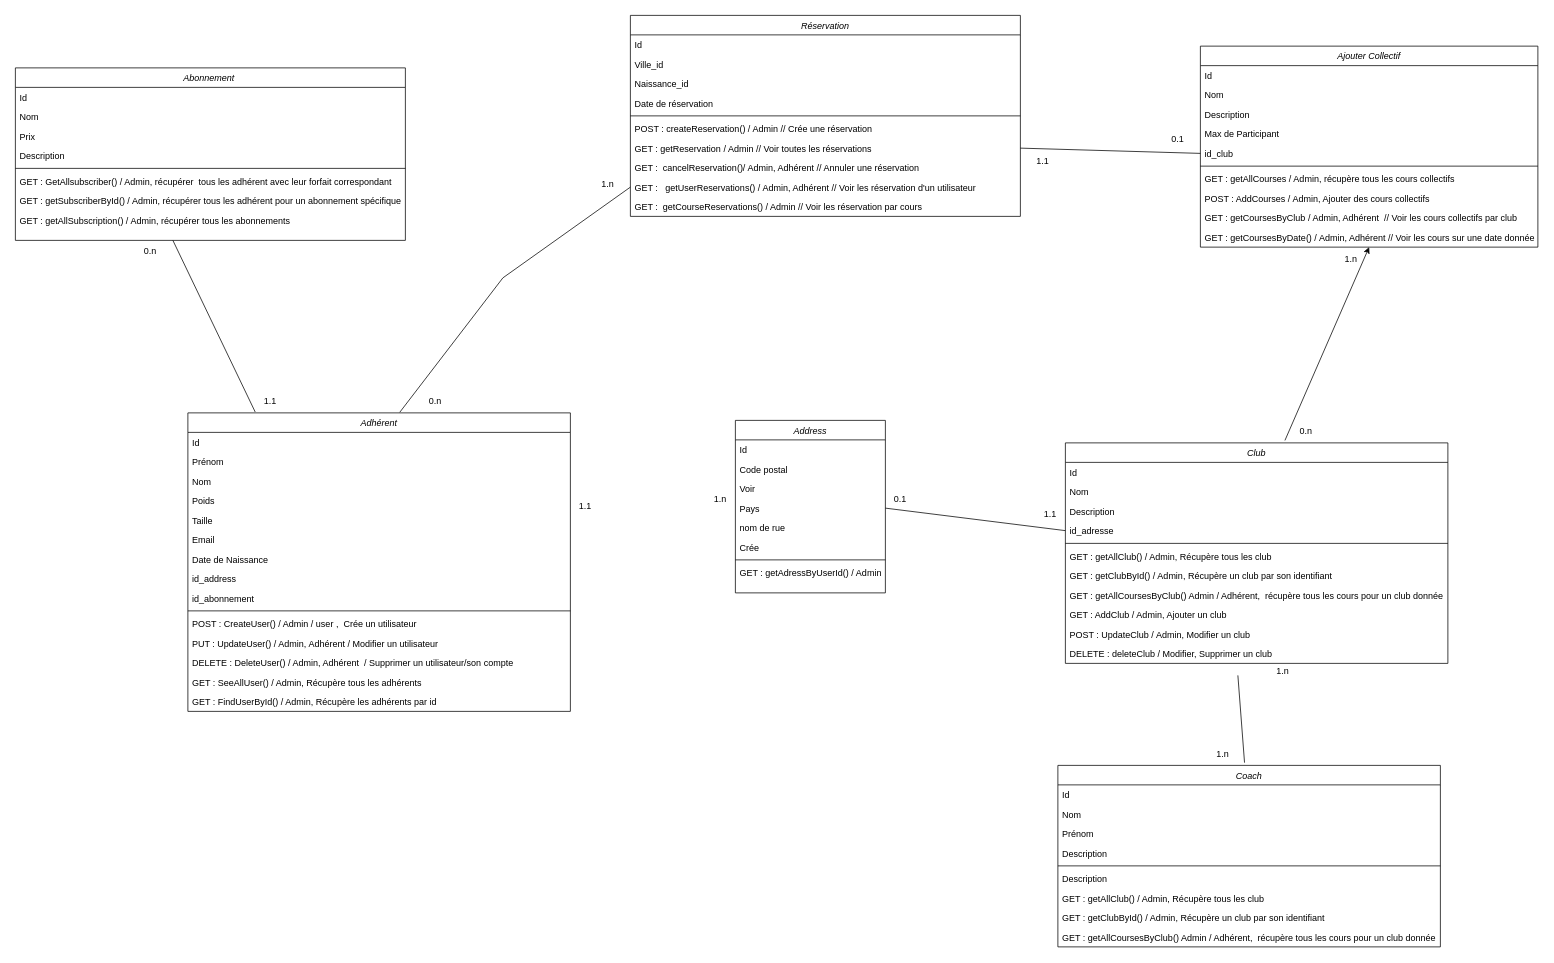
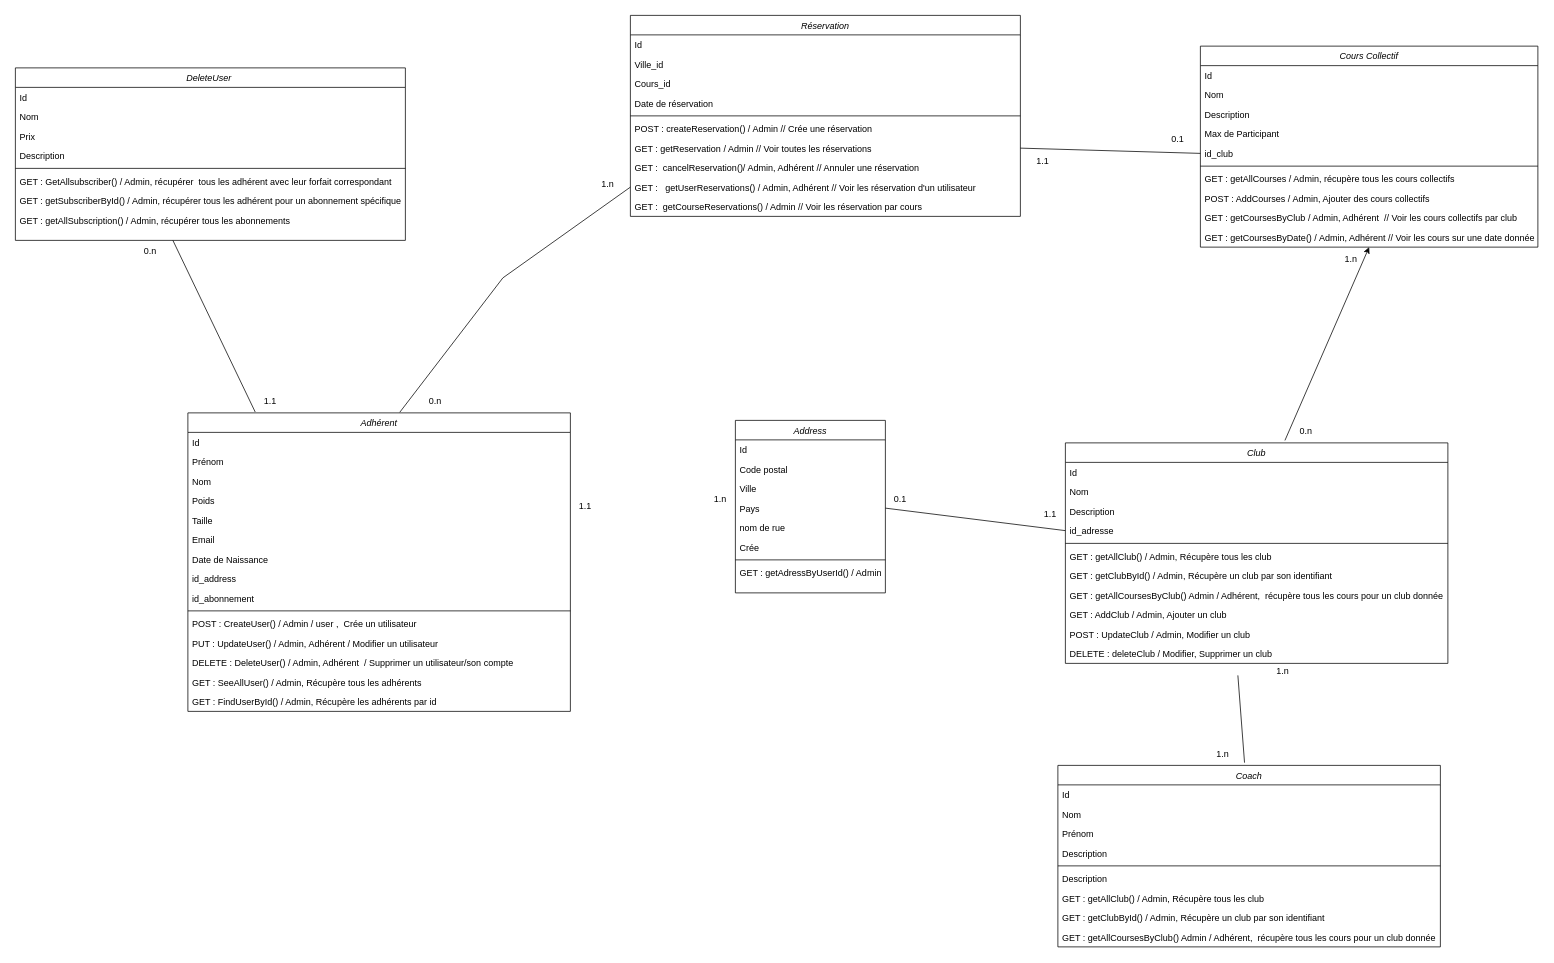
node "Ajouter Collectif": label "Ajouter Collectif" -> "Cours Collectif"
node "Abonnement": label "Abonnement" -> "DeleteUser"
node "Naissance_id": label "Naissance_id" -> "Cours_id"
node "Voir": label "Voir" -> "Ville"
